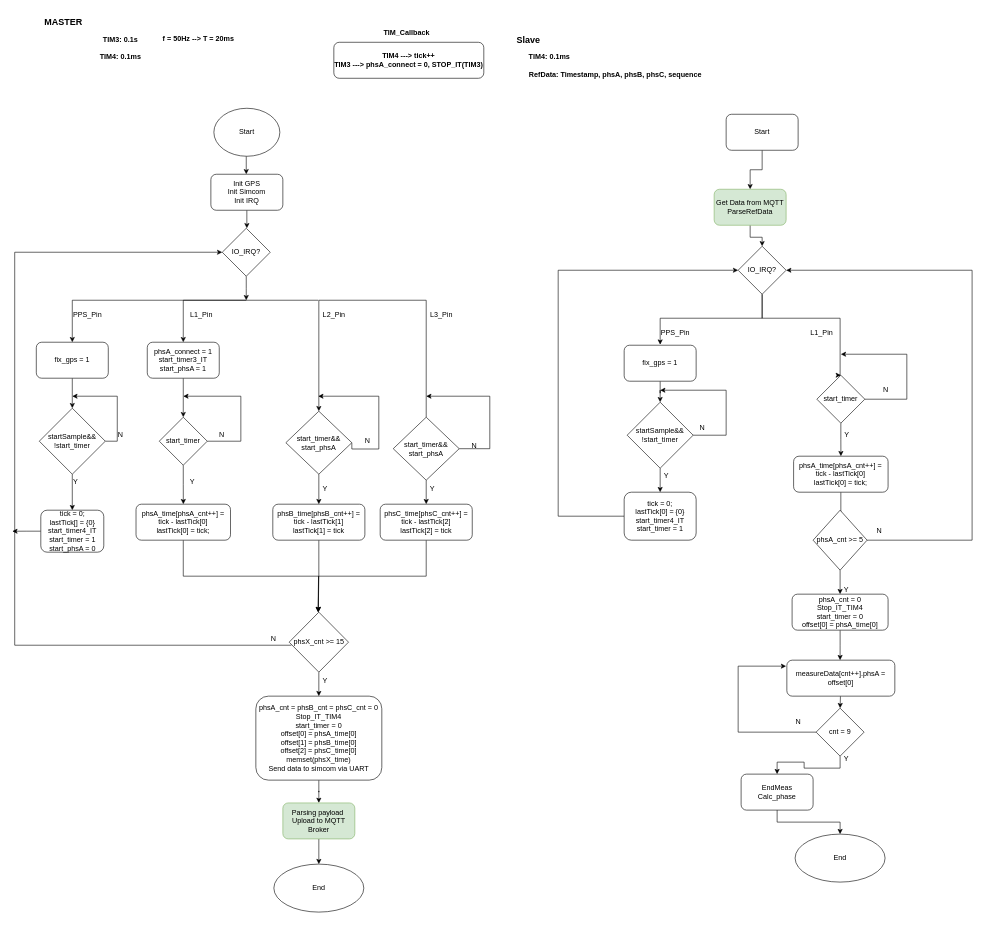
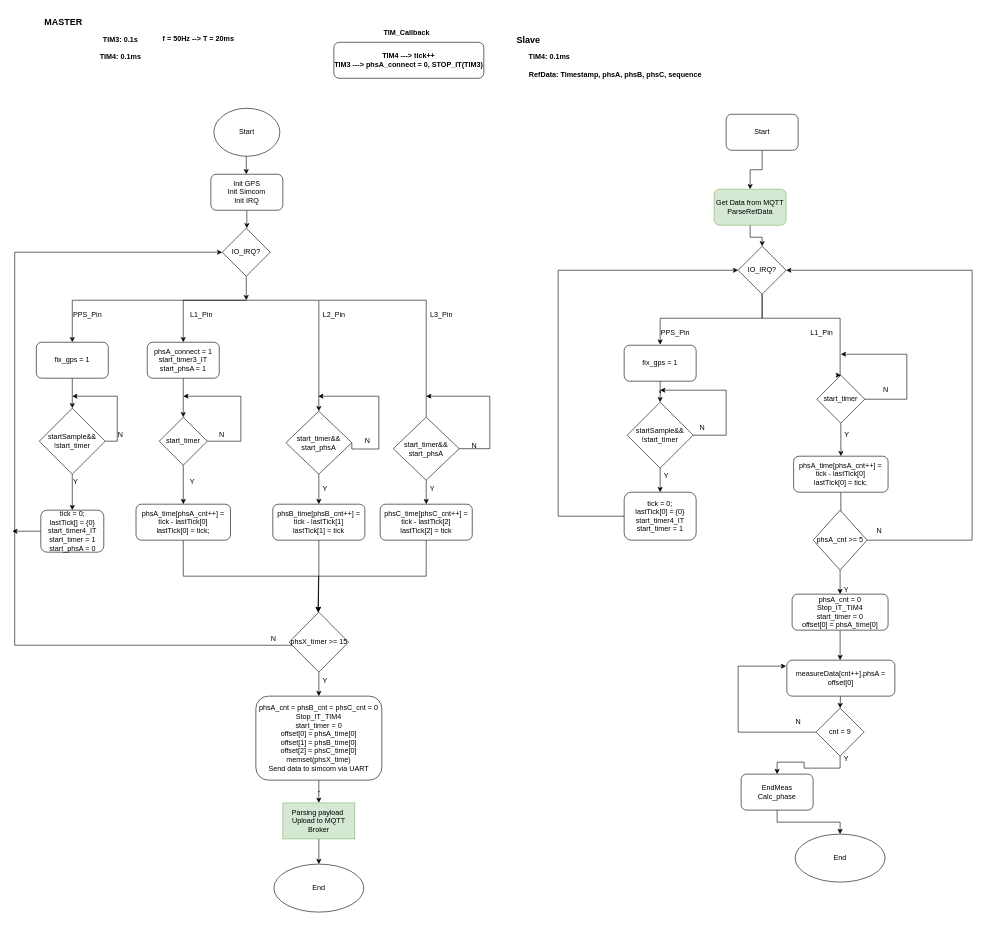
node "phsX_cnt >= 15": label "phsX_cnt >= 15" -> "phsX_timer >= 15"
node "Parsing payload Upload to MQTT Broker": shape rounded rectangle -> rectangle
